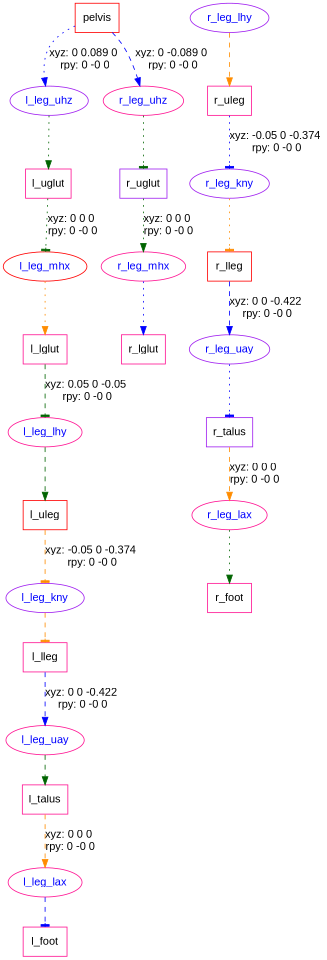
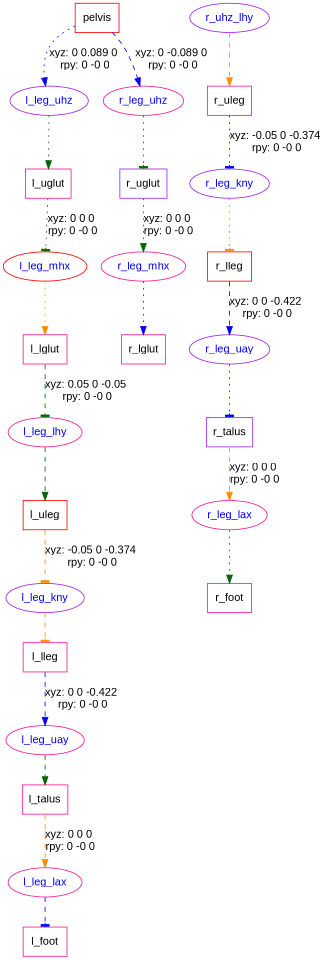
node "r_leg_lhy": label "r_leg_lhy" -> "r_uhz_lhy"
